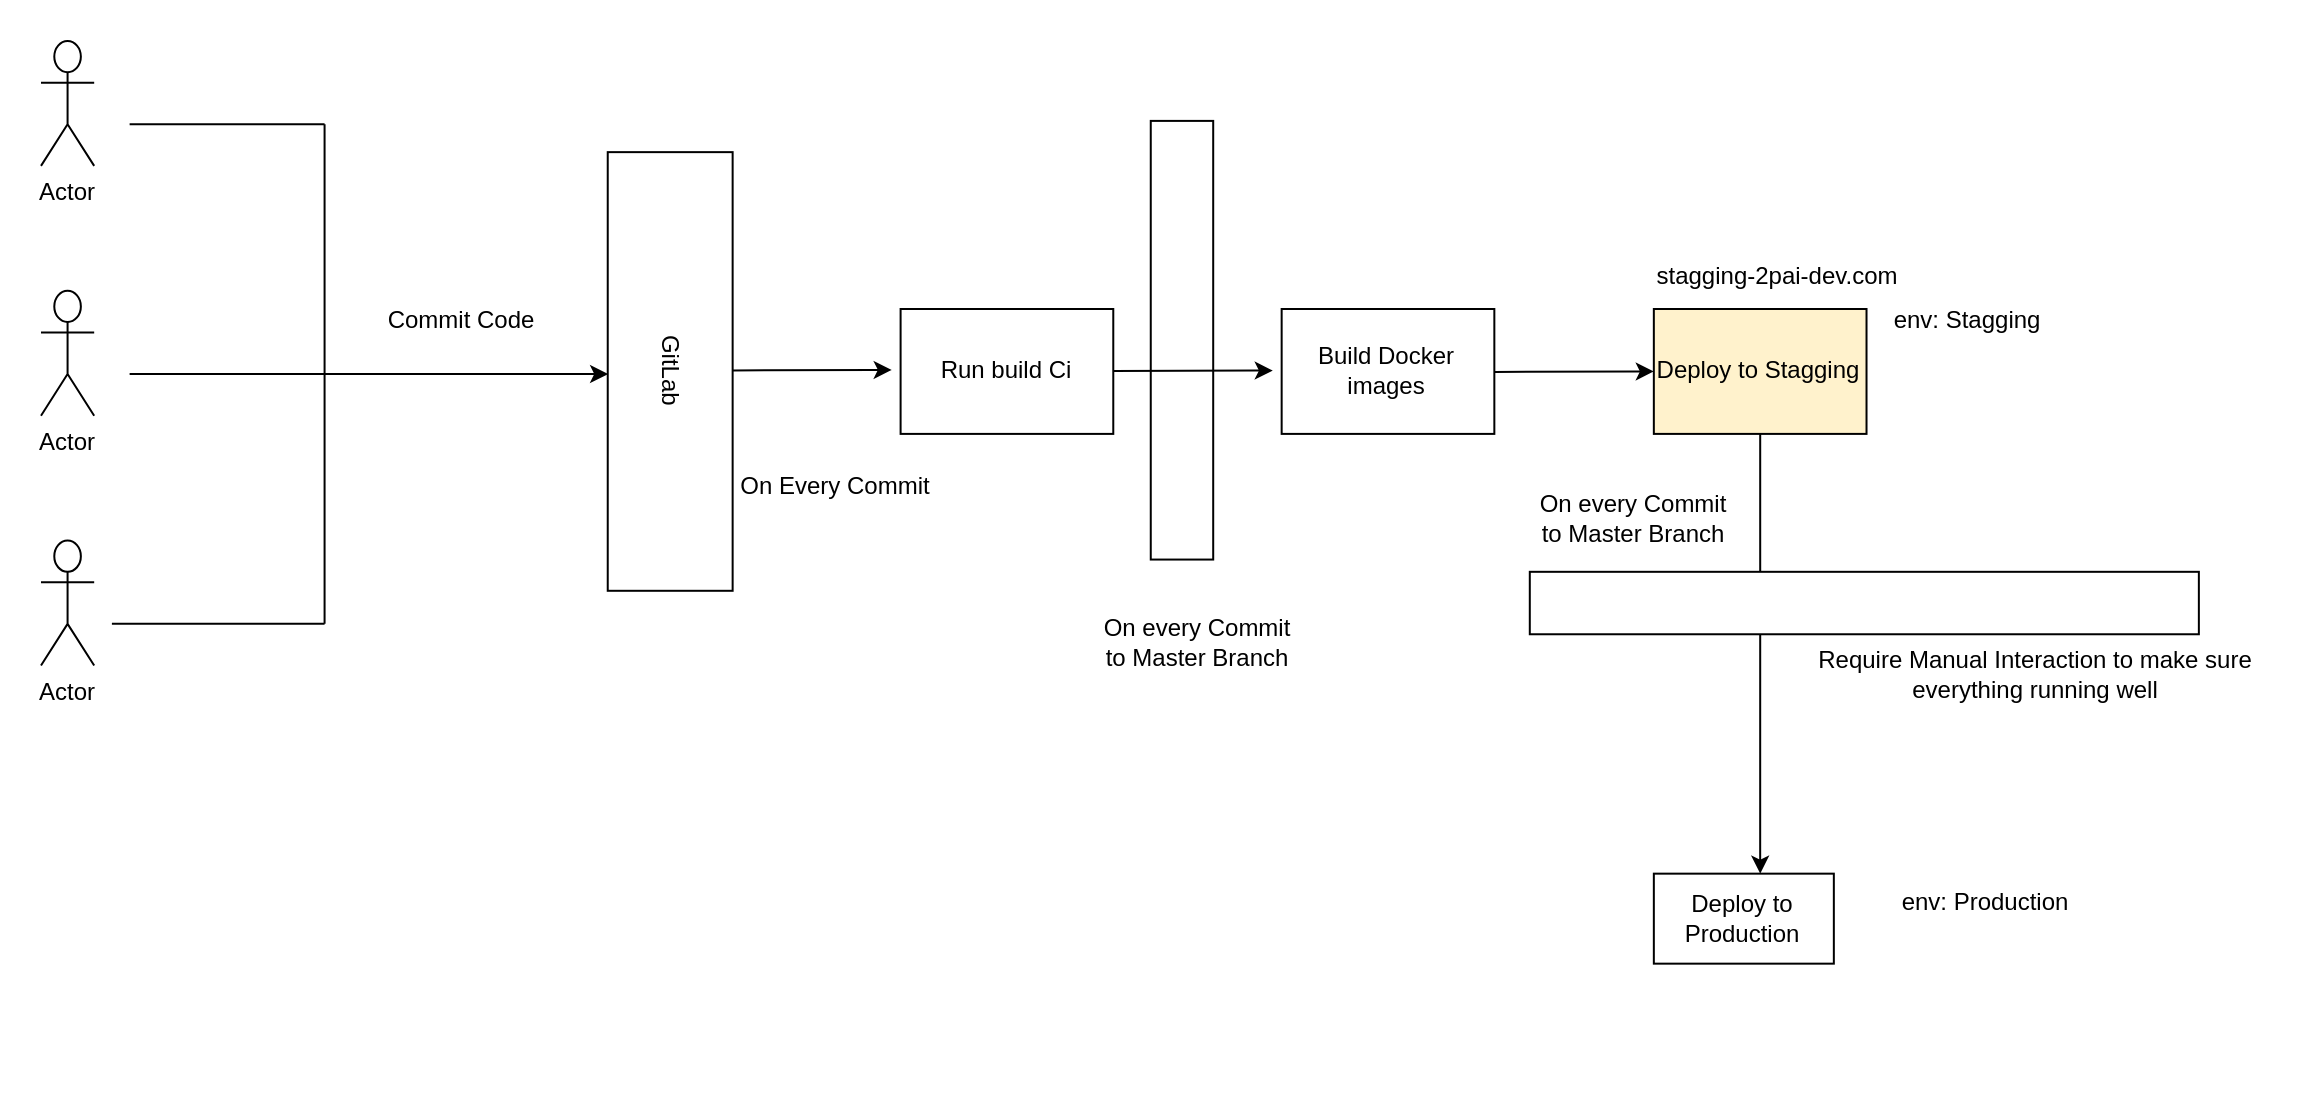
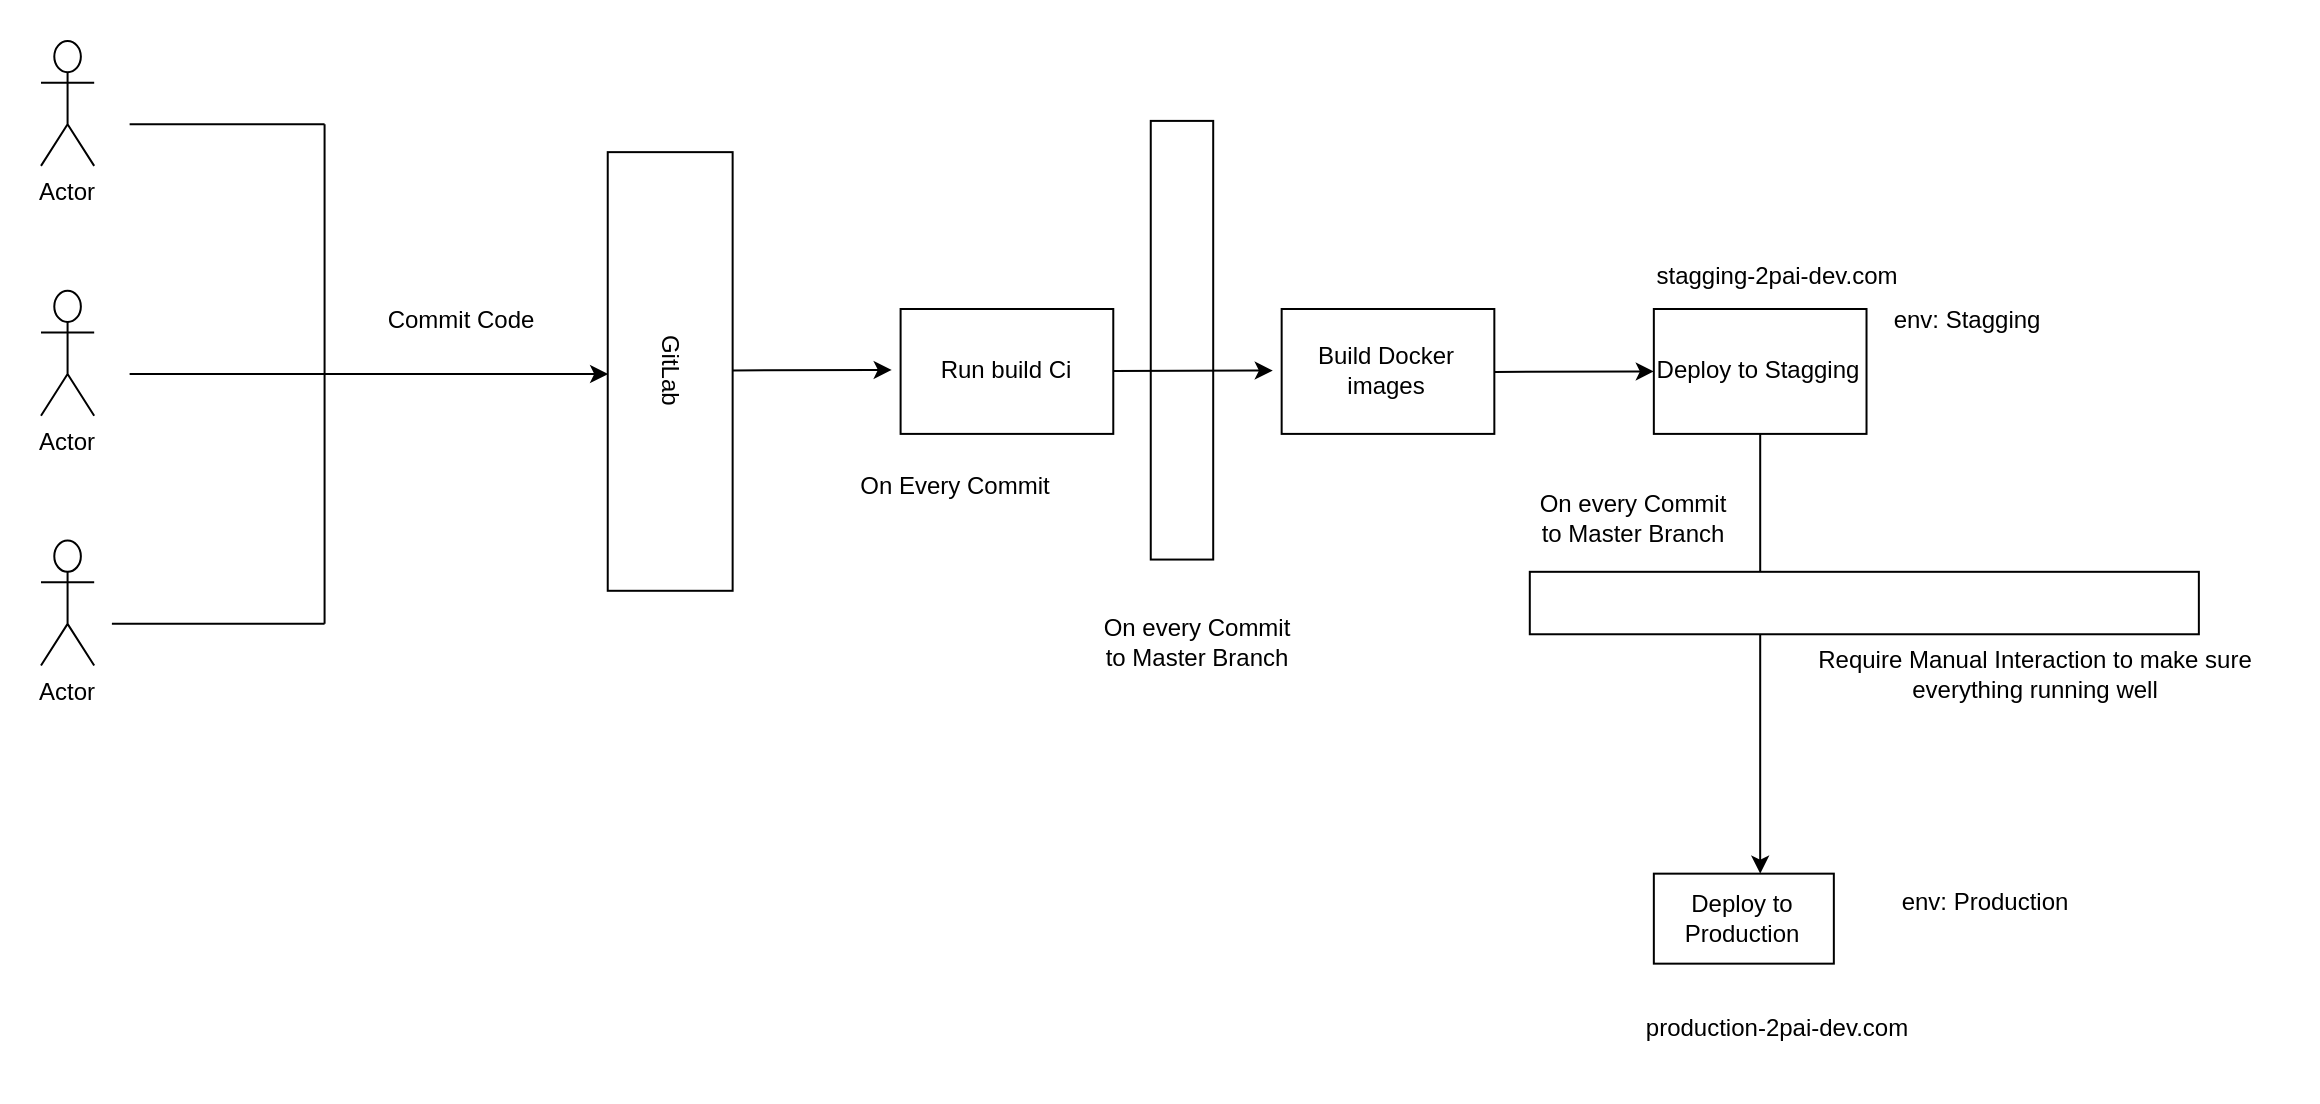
node "Deploy to Stagging": fillcolor #fff2cc -> #ffffff
node "On Every Commit": moved (834, 487) -> (954, 487)
node "production-2pai-dev.com": added
